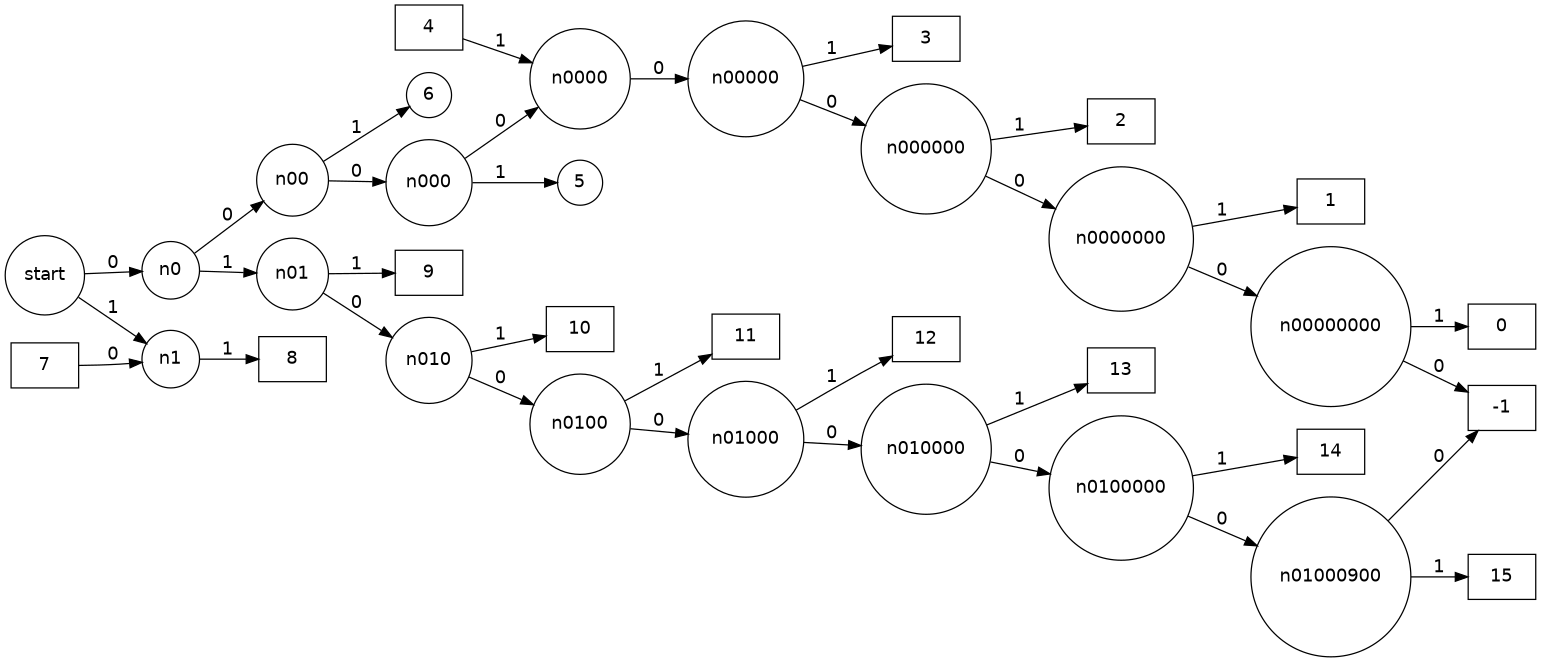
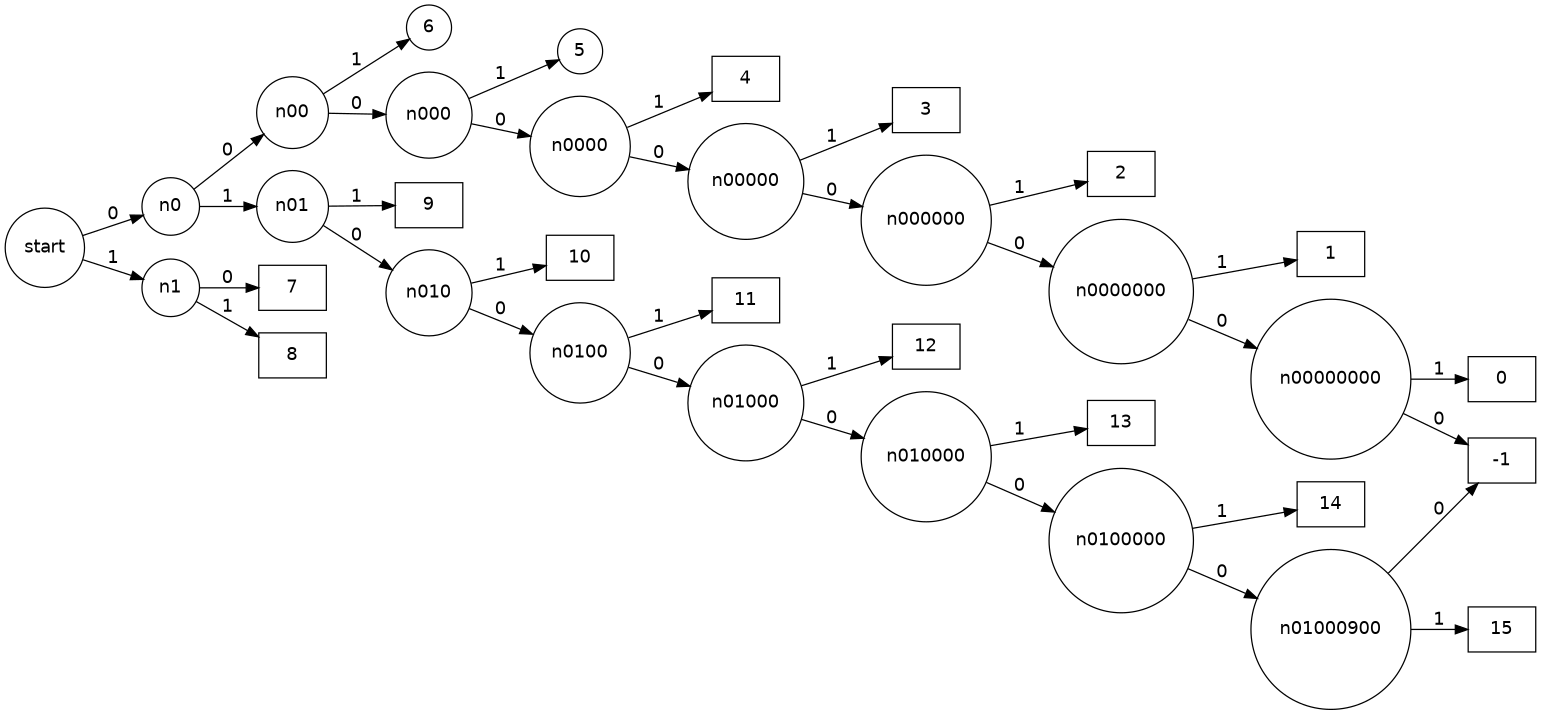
edge "4" -> "n0000": reversed
edge "7" -> "n1": reversed
